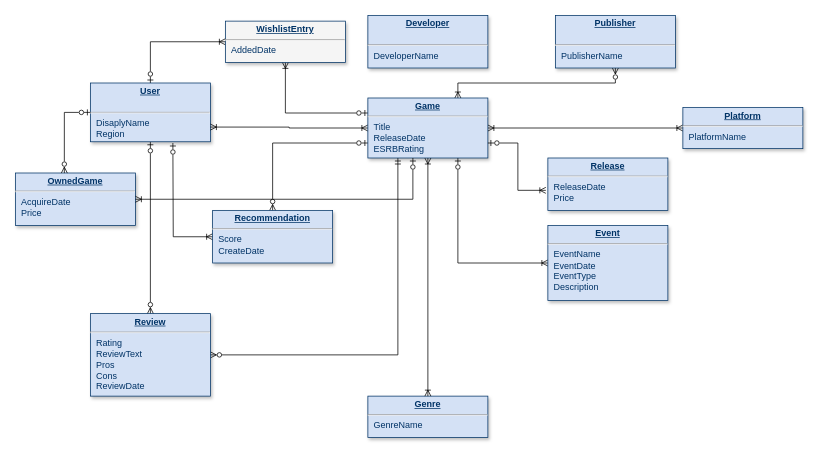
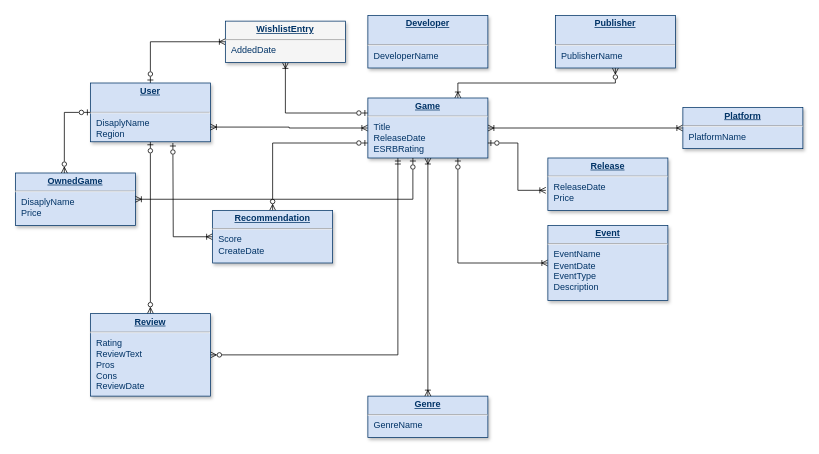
node "OwnedGame AcquireDate Price": label "OwnedGame AcquireDate Price" -> "OwnedGame DisaplyName Price"
